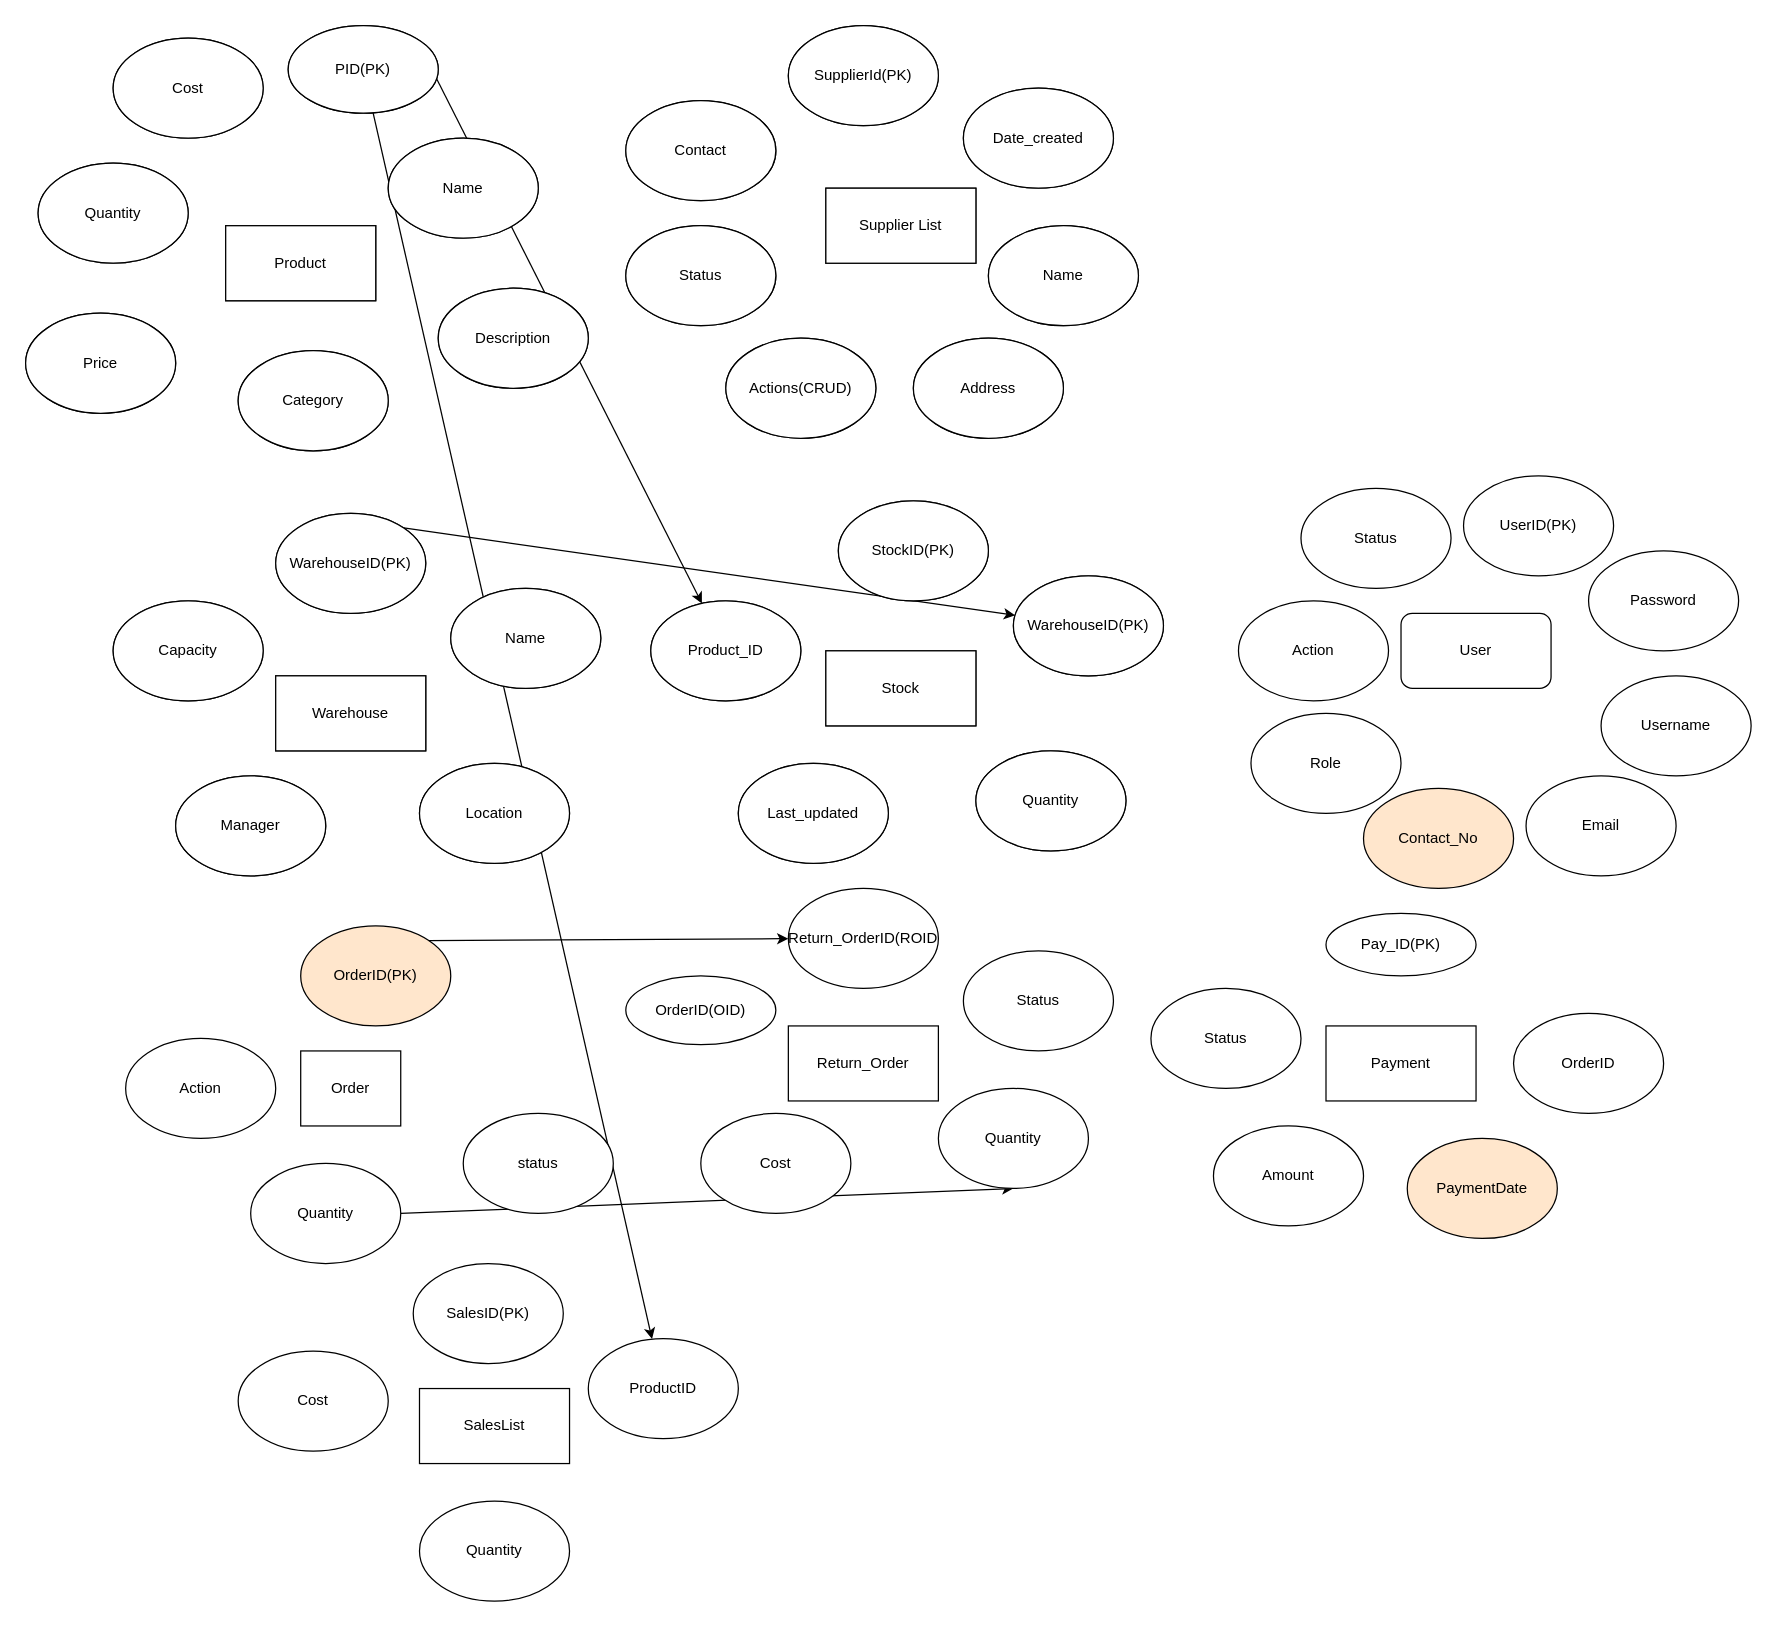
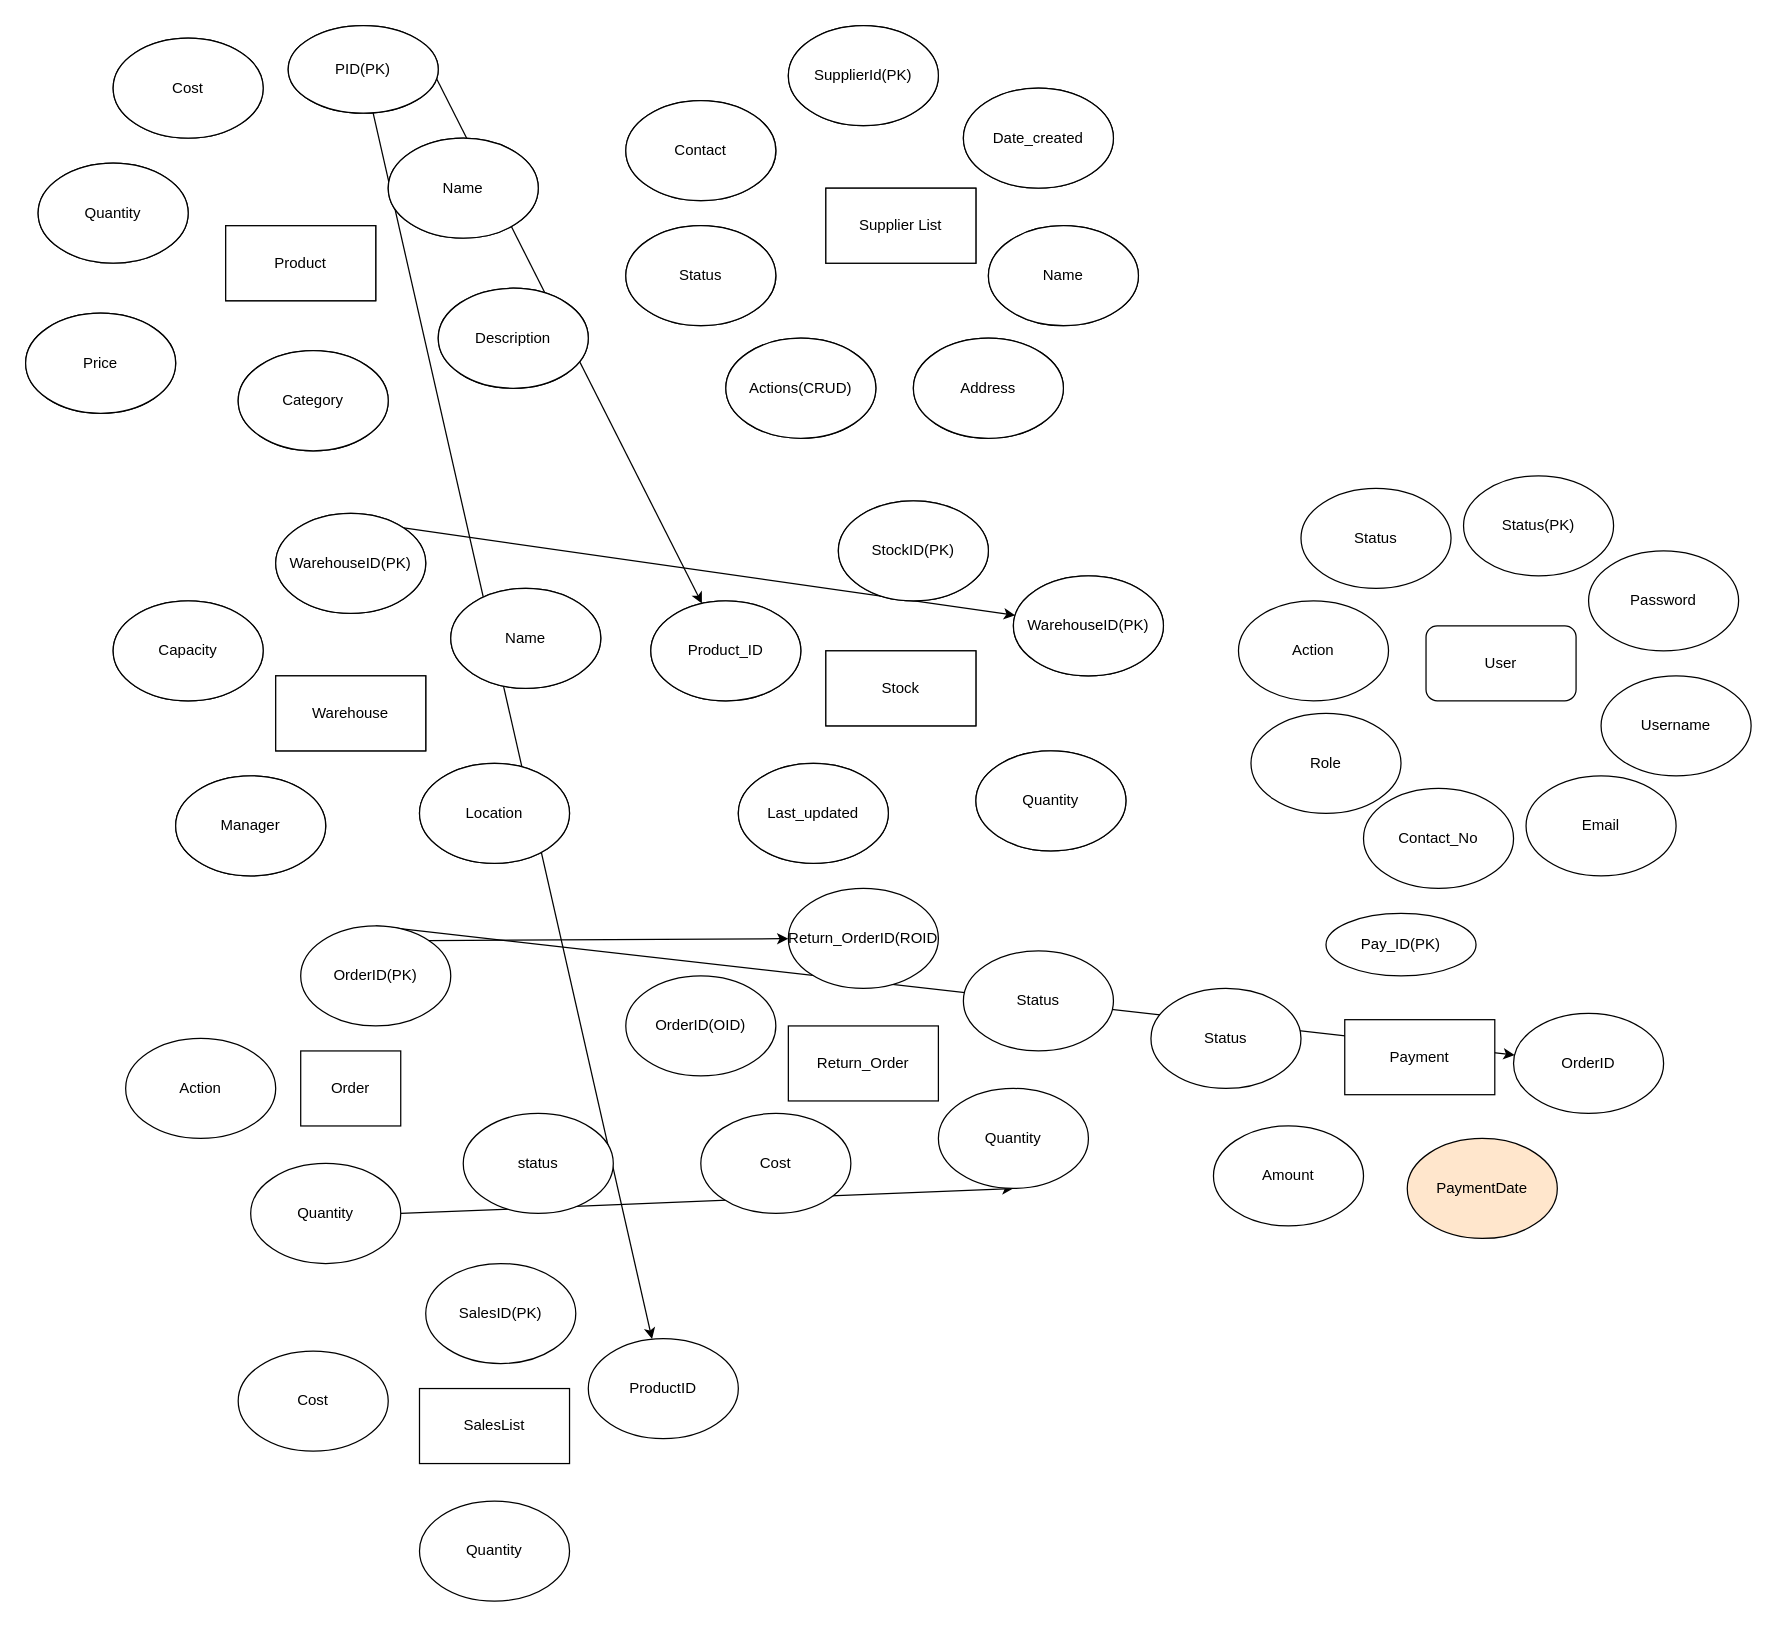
node "UserID(PK)": label "UserID(PK)" -> "Status(PK)"
node "User": moved (1476, 651) -> (1501, 663)
node "Contact_No": fillcolor #ffe6cc -> #ffffff
edge "OrderID(PK)" -> "OrderID": added
node "OrderID(PK)": fillcolor #ffe6cc -> #ffffff
node "OrderID(OID)": size 150x69 -> 150x100
node "Payment": moved (1401, 1063) -> (1419, 1057)
node "SalesID(PK)": moved (488, 1313) -> (501, 1313)
